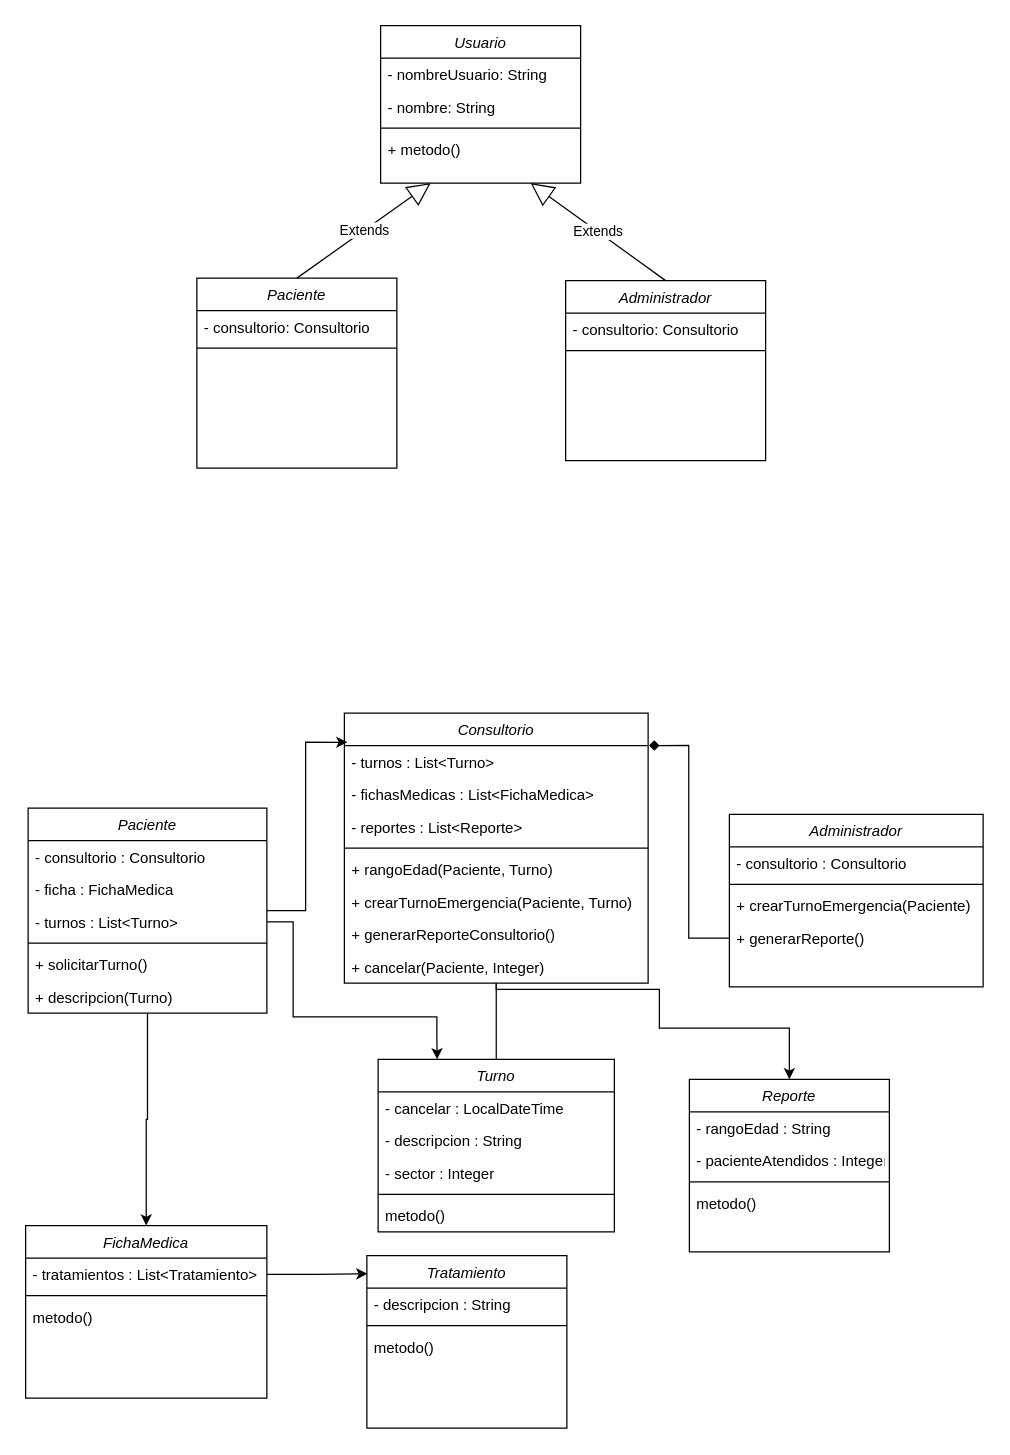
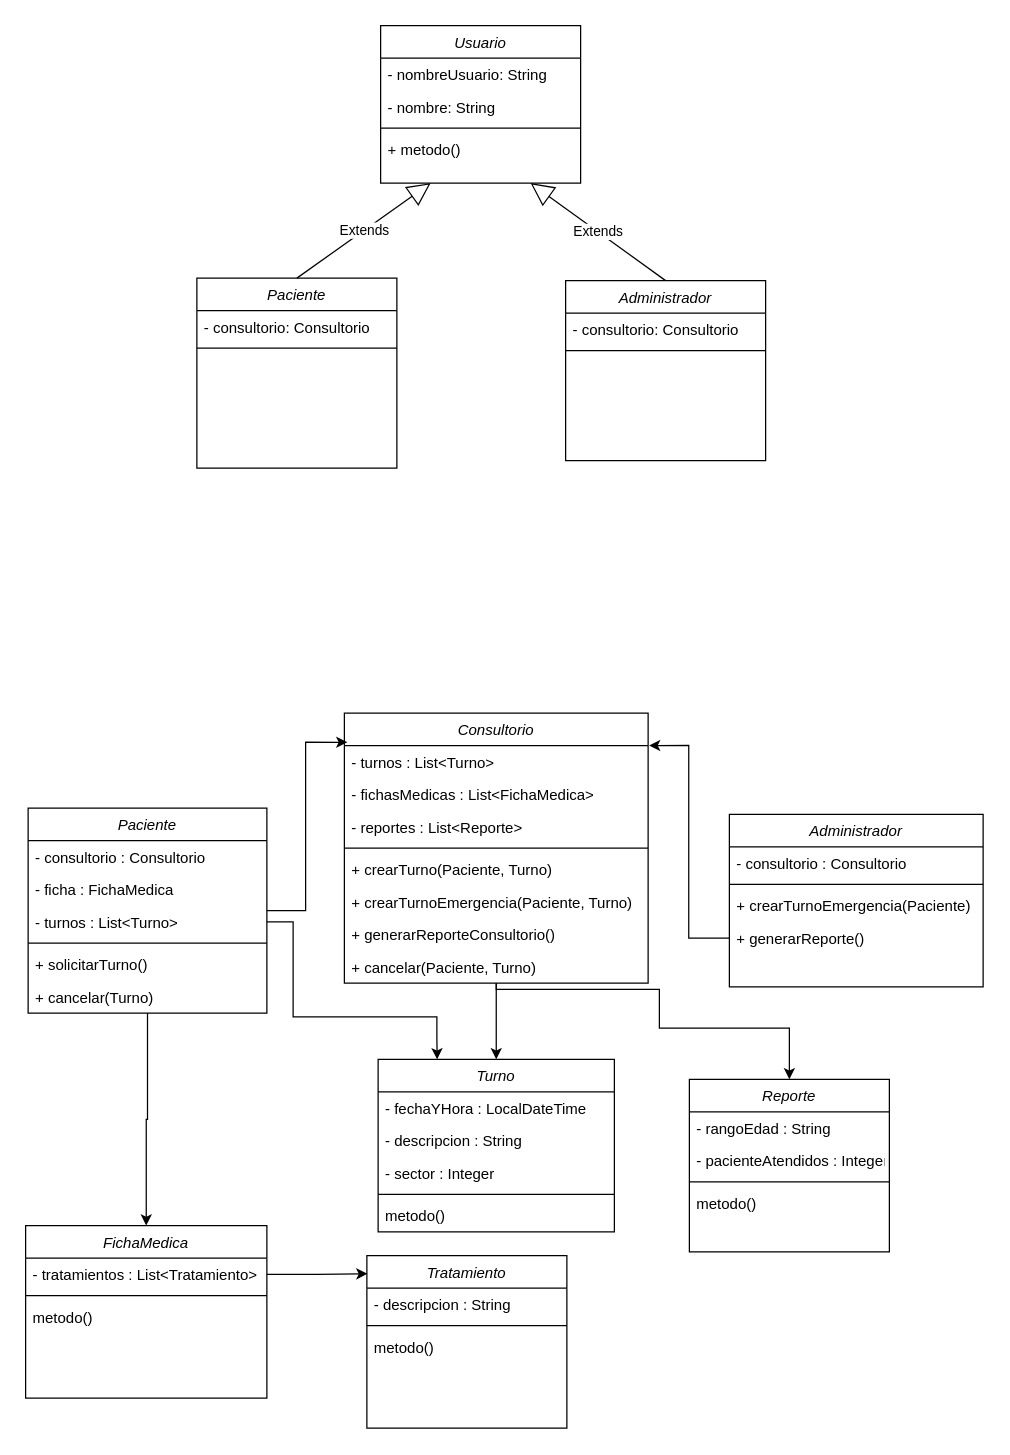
edge "+ generarReporte()" -> "Consultorio": arrowhead diamond -> classic
node "+ rangoEdad(Paciente, Turno)": label "+ rangoEdad(Paciente, Turno)" -> "+ crearTurno(Paciente, Turno)"
node "+ cancelar(Paciente, Integer)": label "+ cancelar(Paciente, Integer)" -> "+ cancelar(Paciente, Turno)"
node "+ descripcion(Turno)": label "+ descripcion(Turno)" -> "+ cancelar(Turno)"
edge "Consultorio" -- "Turno": arrowhead none -> classic
node "- cancelar : LocalDateTime": label "- cancelar : LocalDateTime" -> "- fechaYHora : LocalDateTime"
